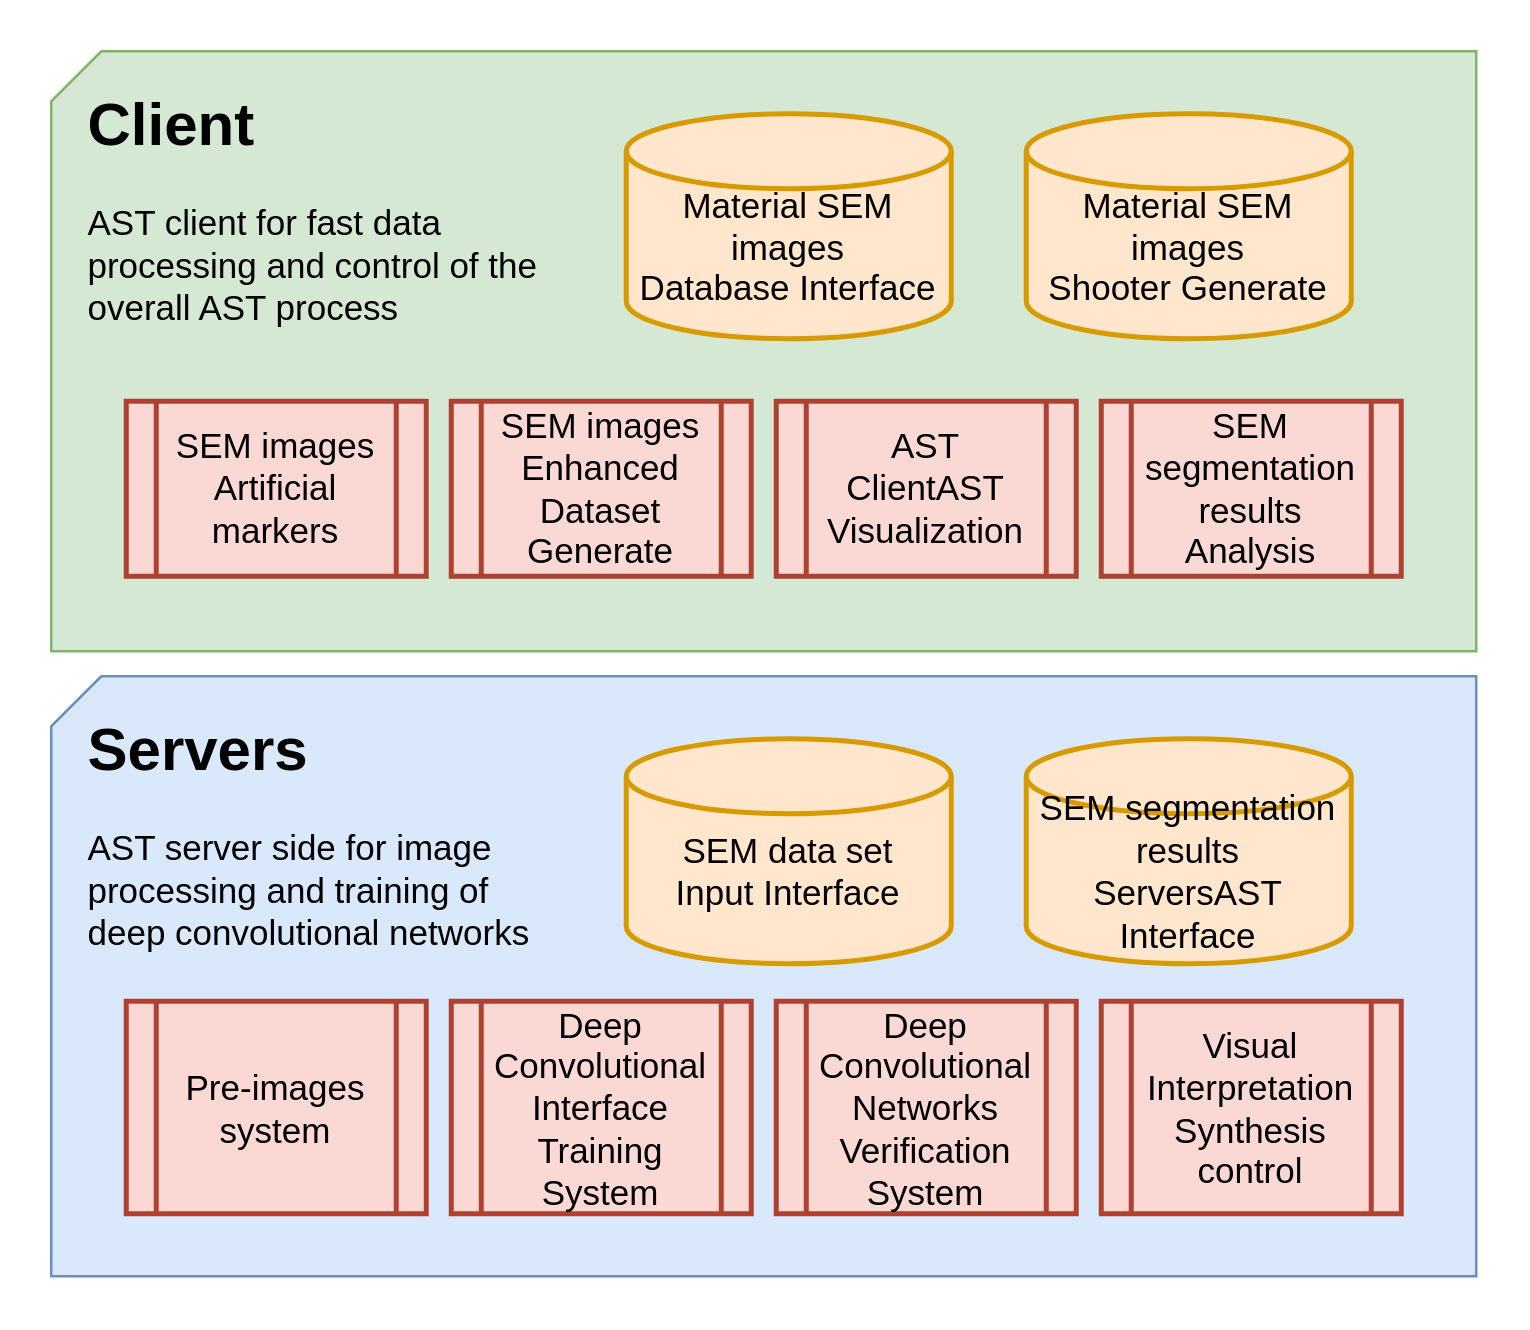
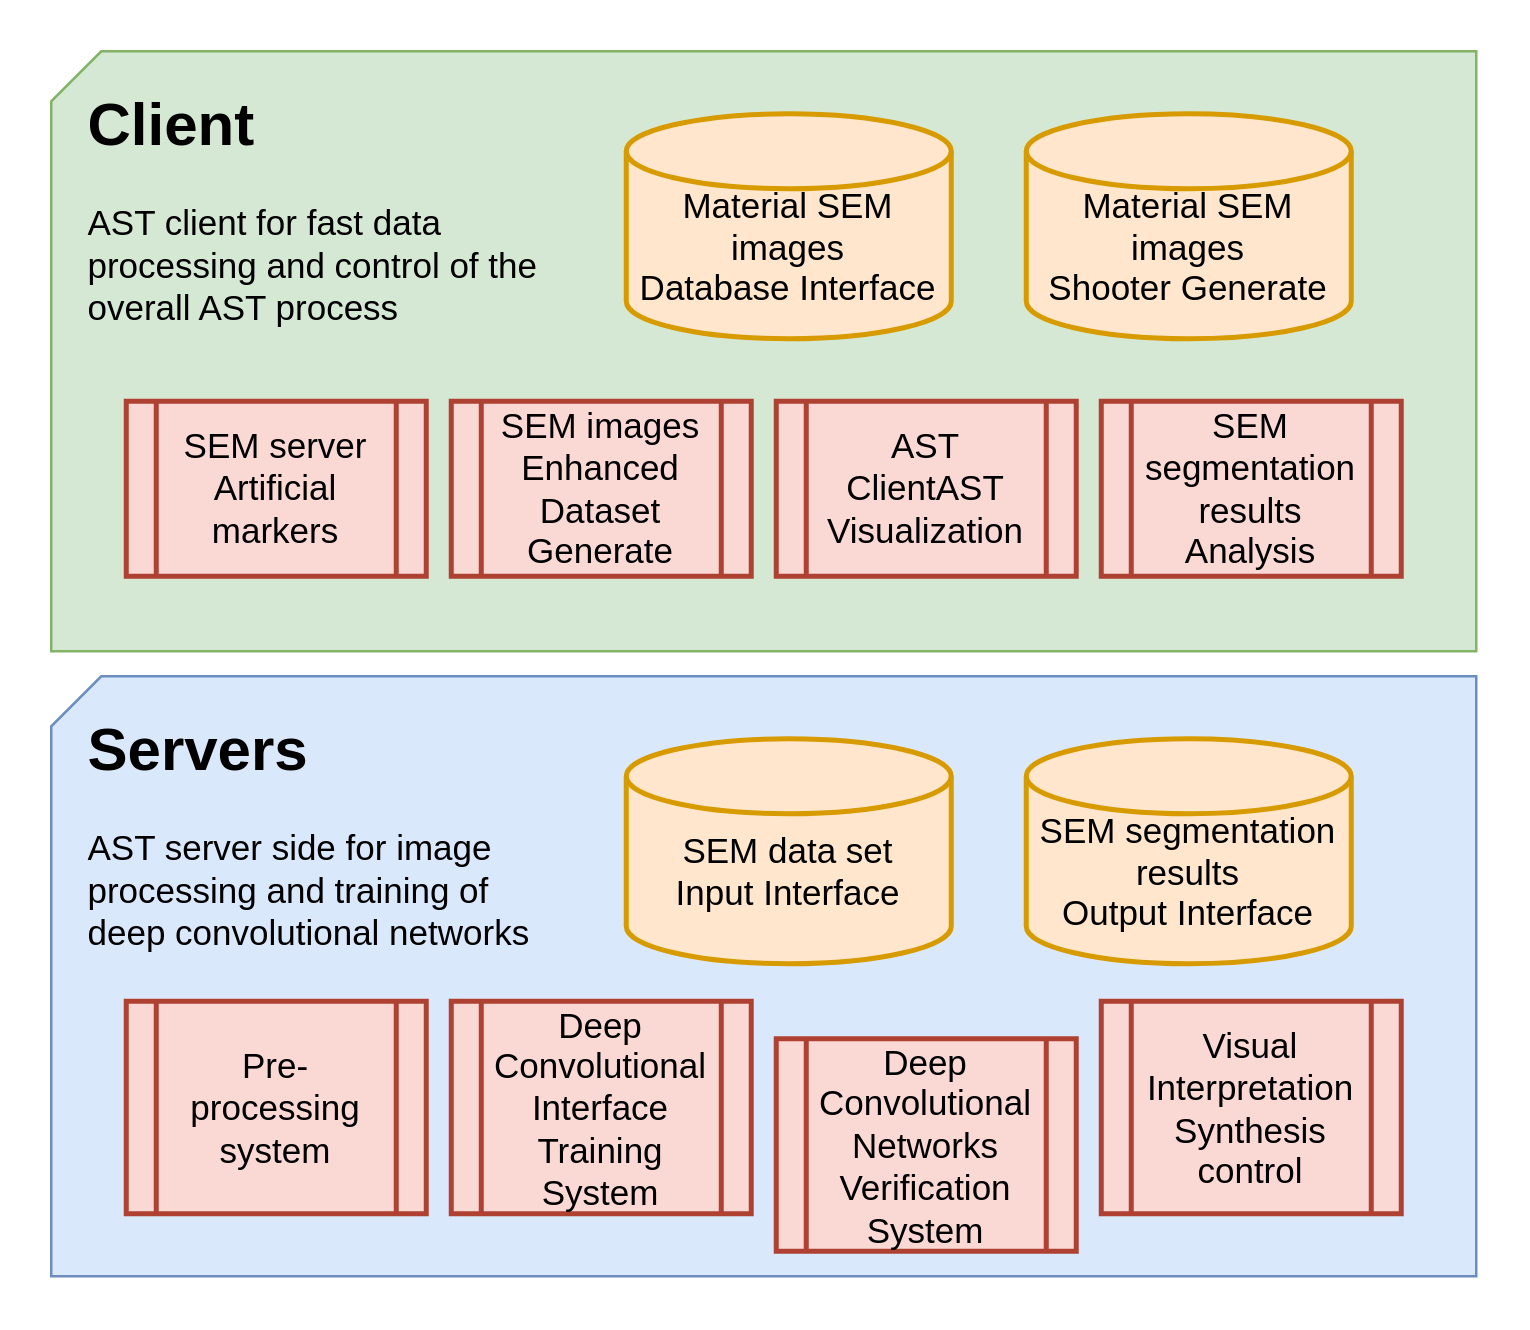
node "SEM images Artificial markers": label "SEM images Artificial markers" -> "SEM server Artificial markers"
node "SEM segmentation results ServersAST Interface": label "SEM segmentation results ServersAST Interface" -> "SEM segmentation results Output Interface"
node "Deep Convolutional Networks Verification System": moved (926, 1108) -> (926, 1145)
node "Pre-images system": label "Pre-images system" -> "Pre-processing system"
